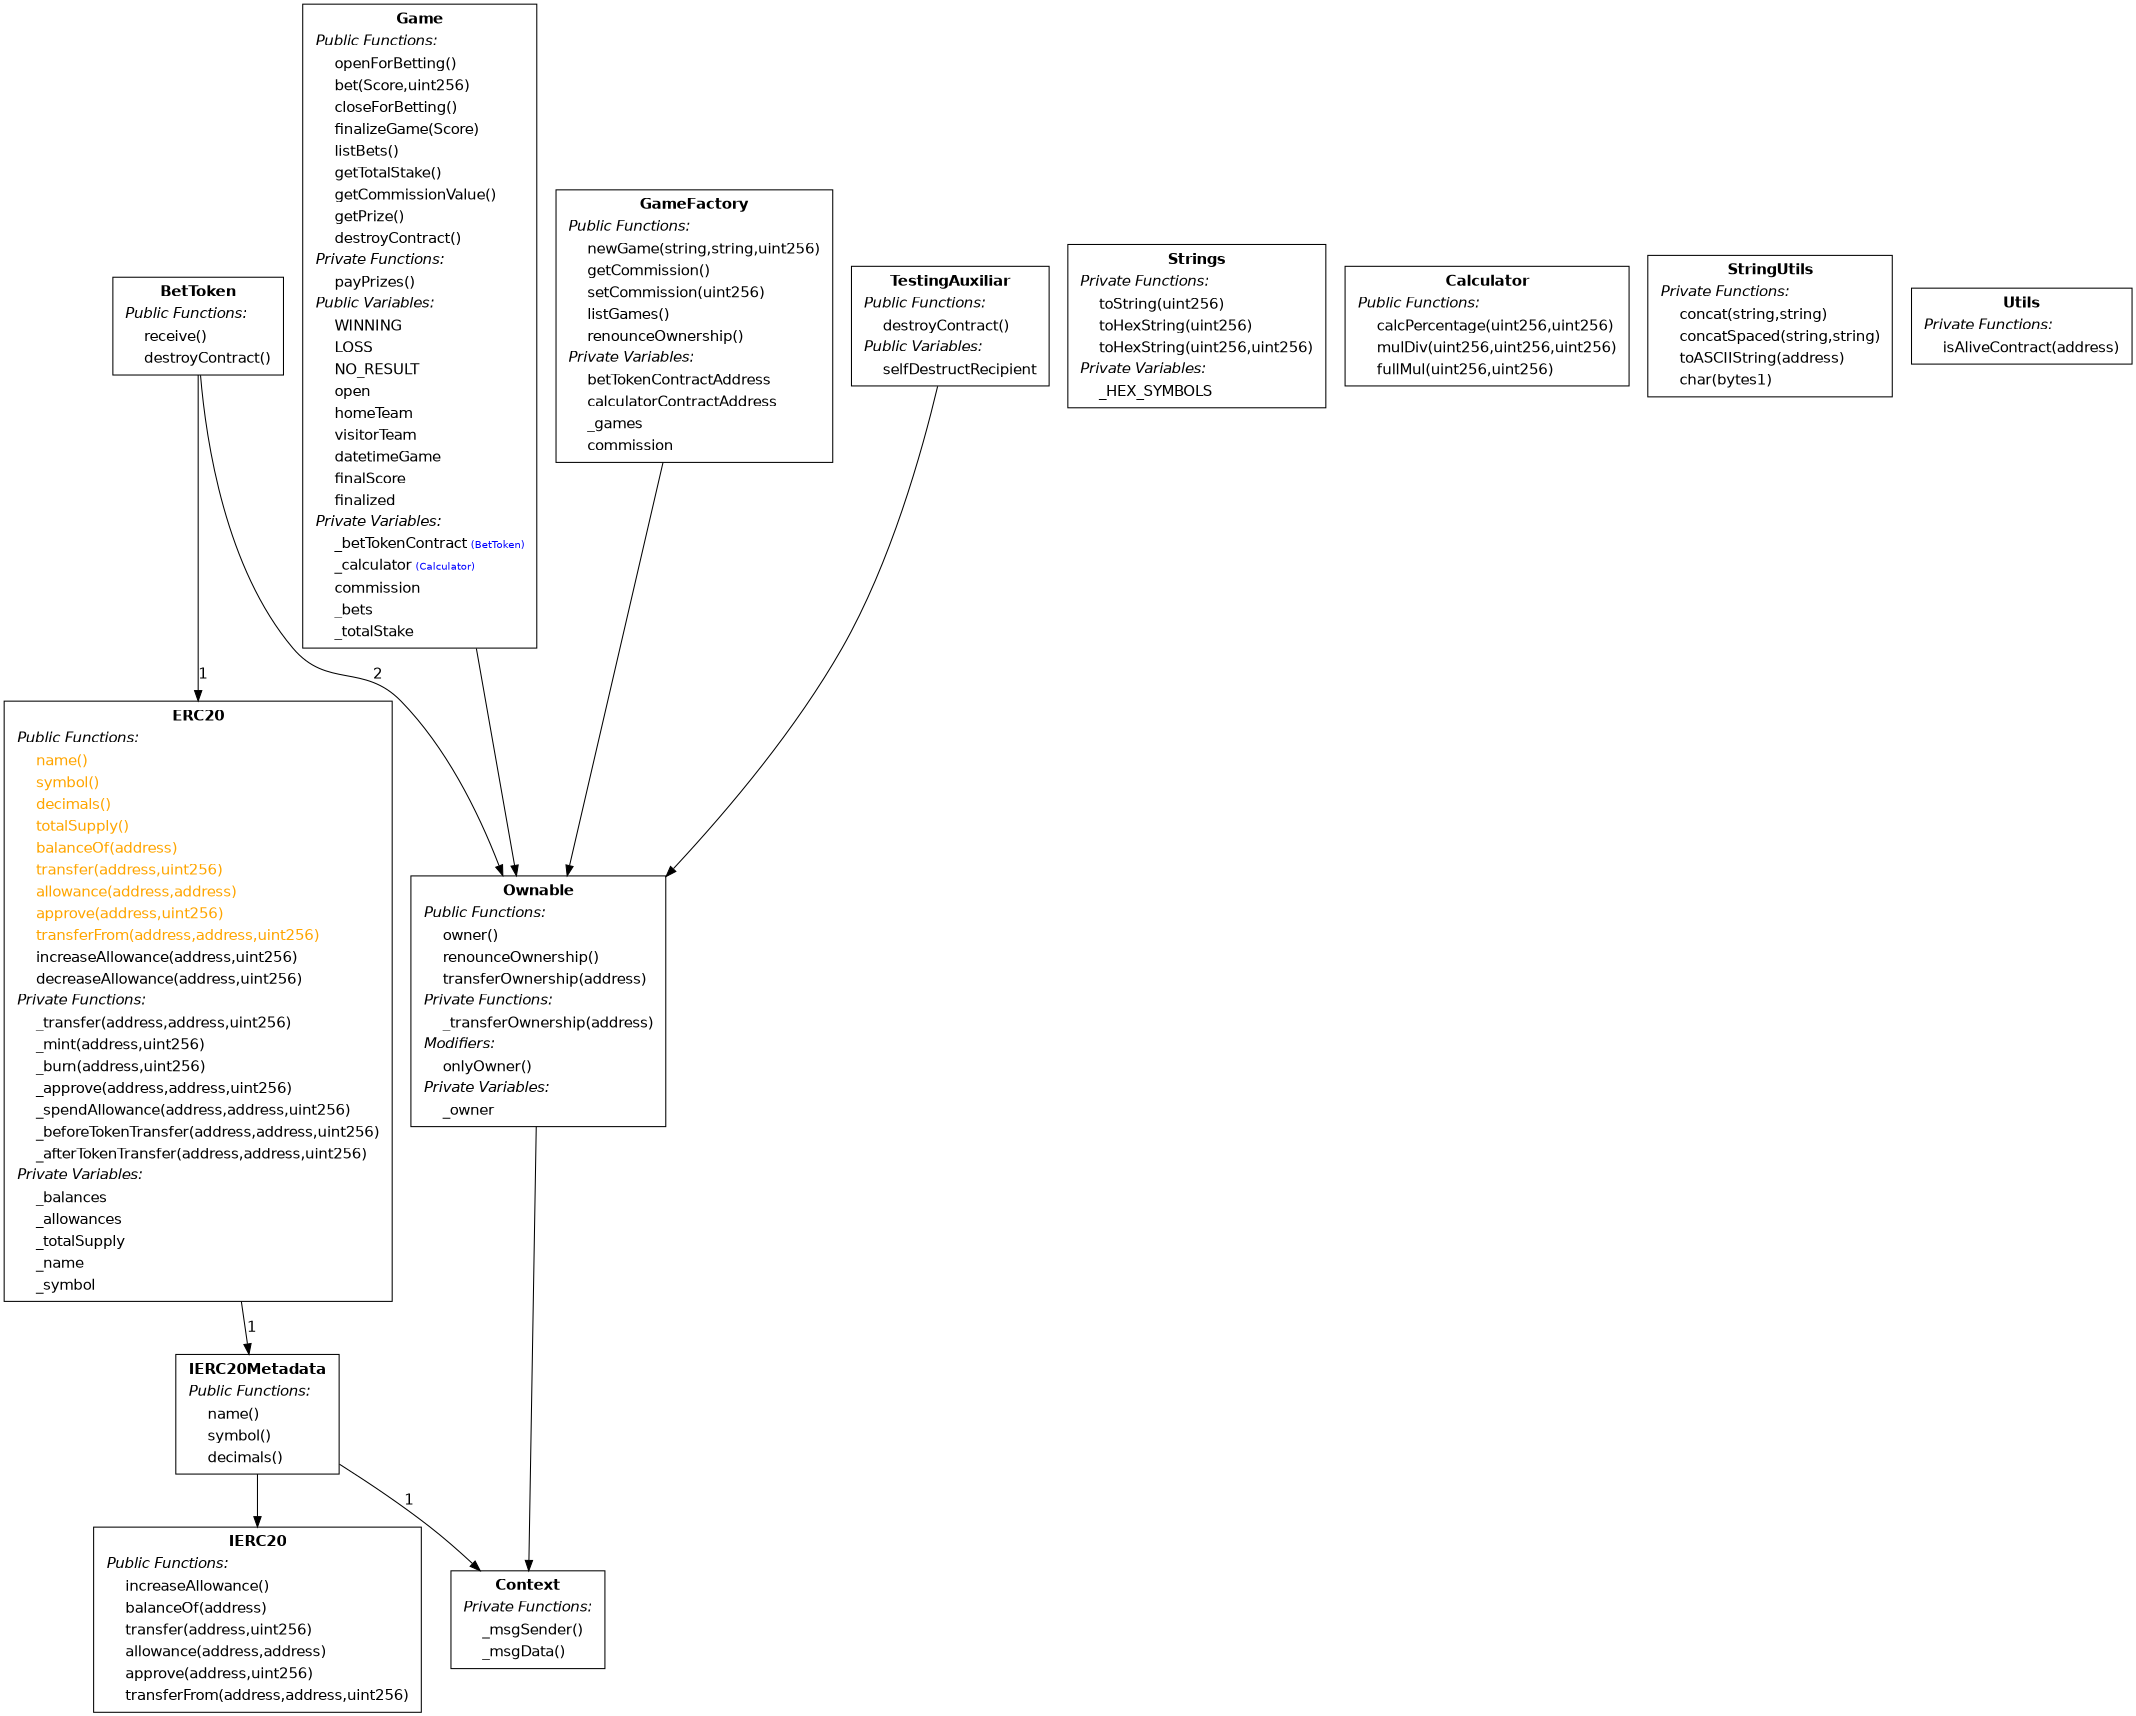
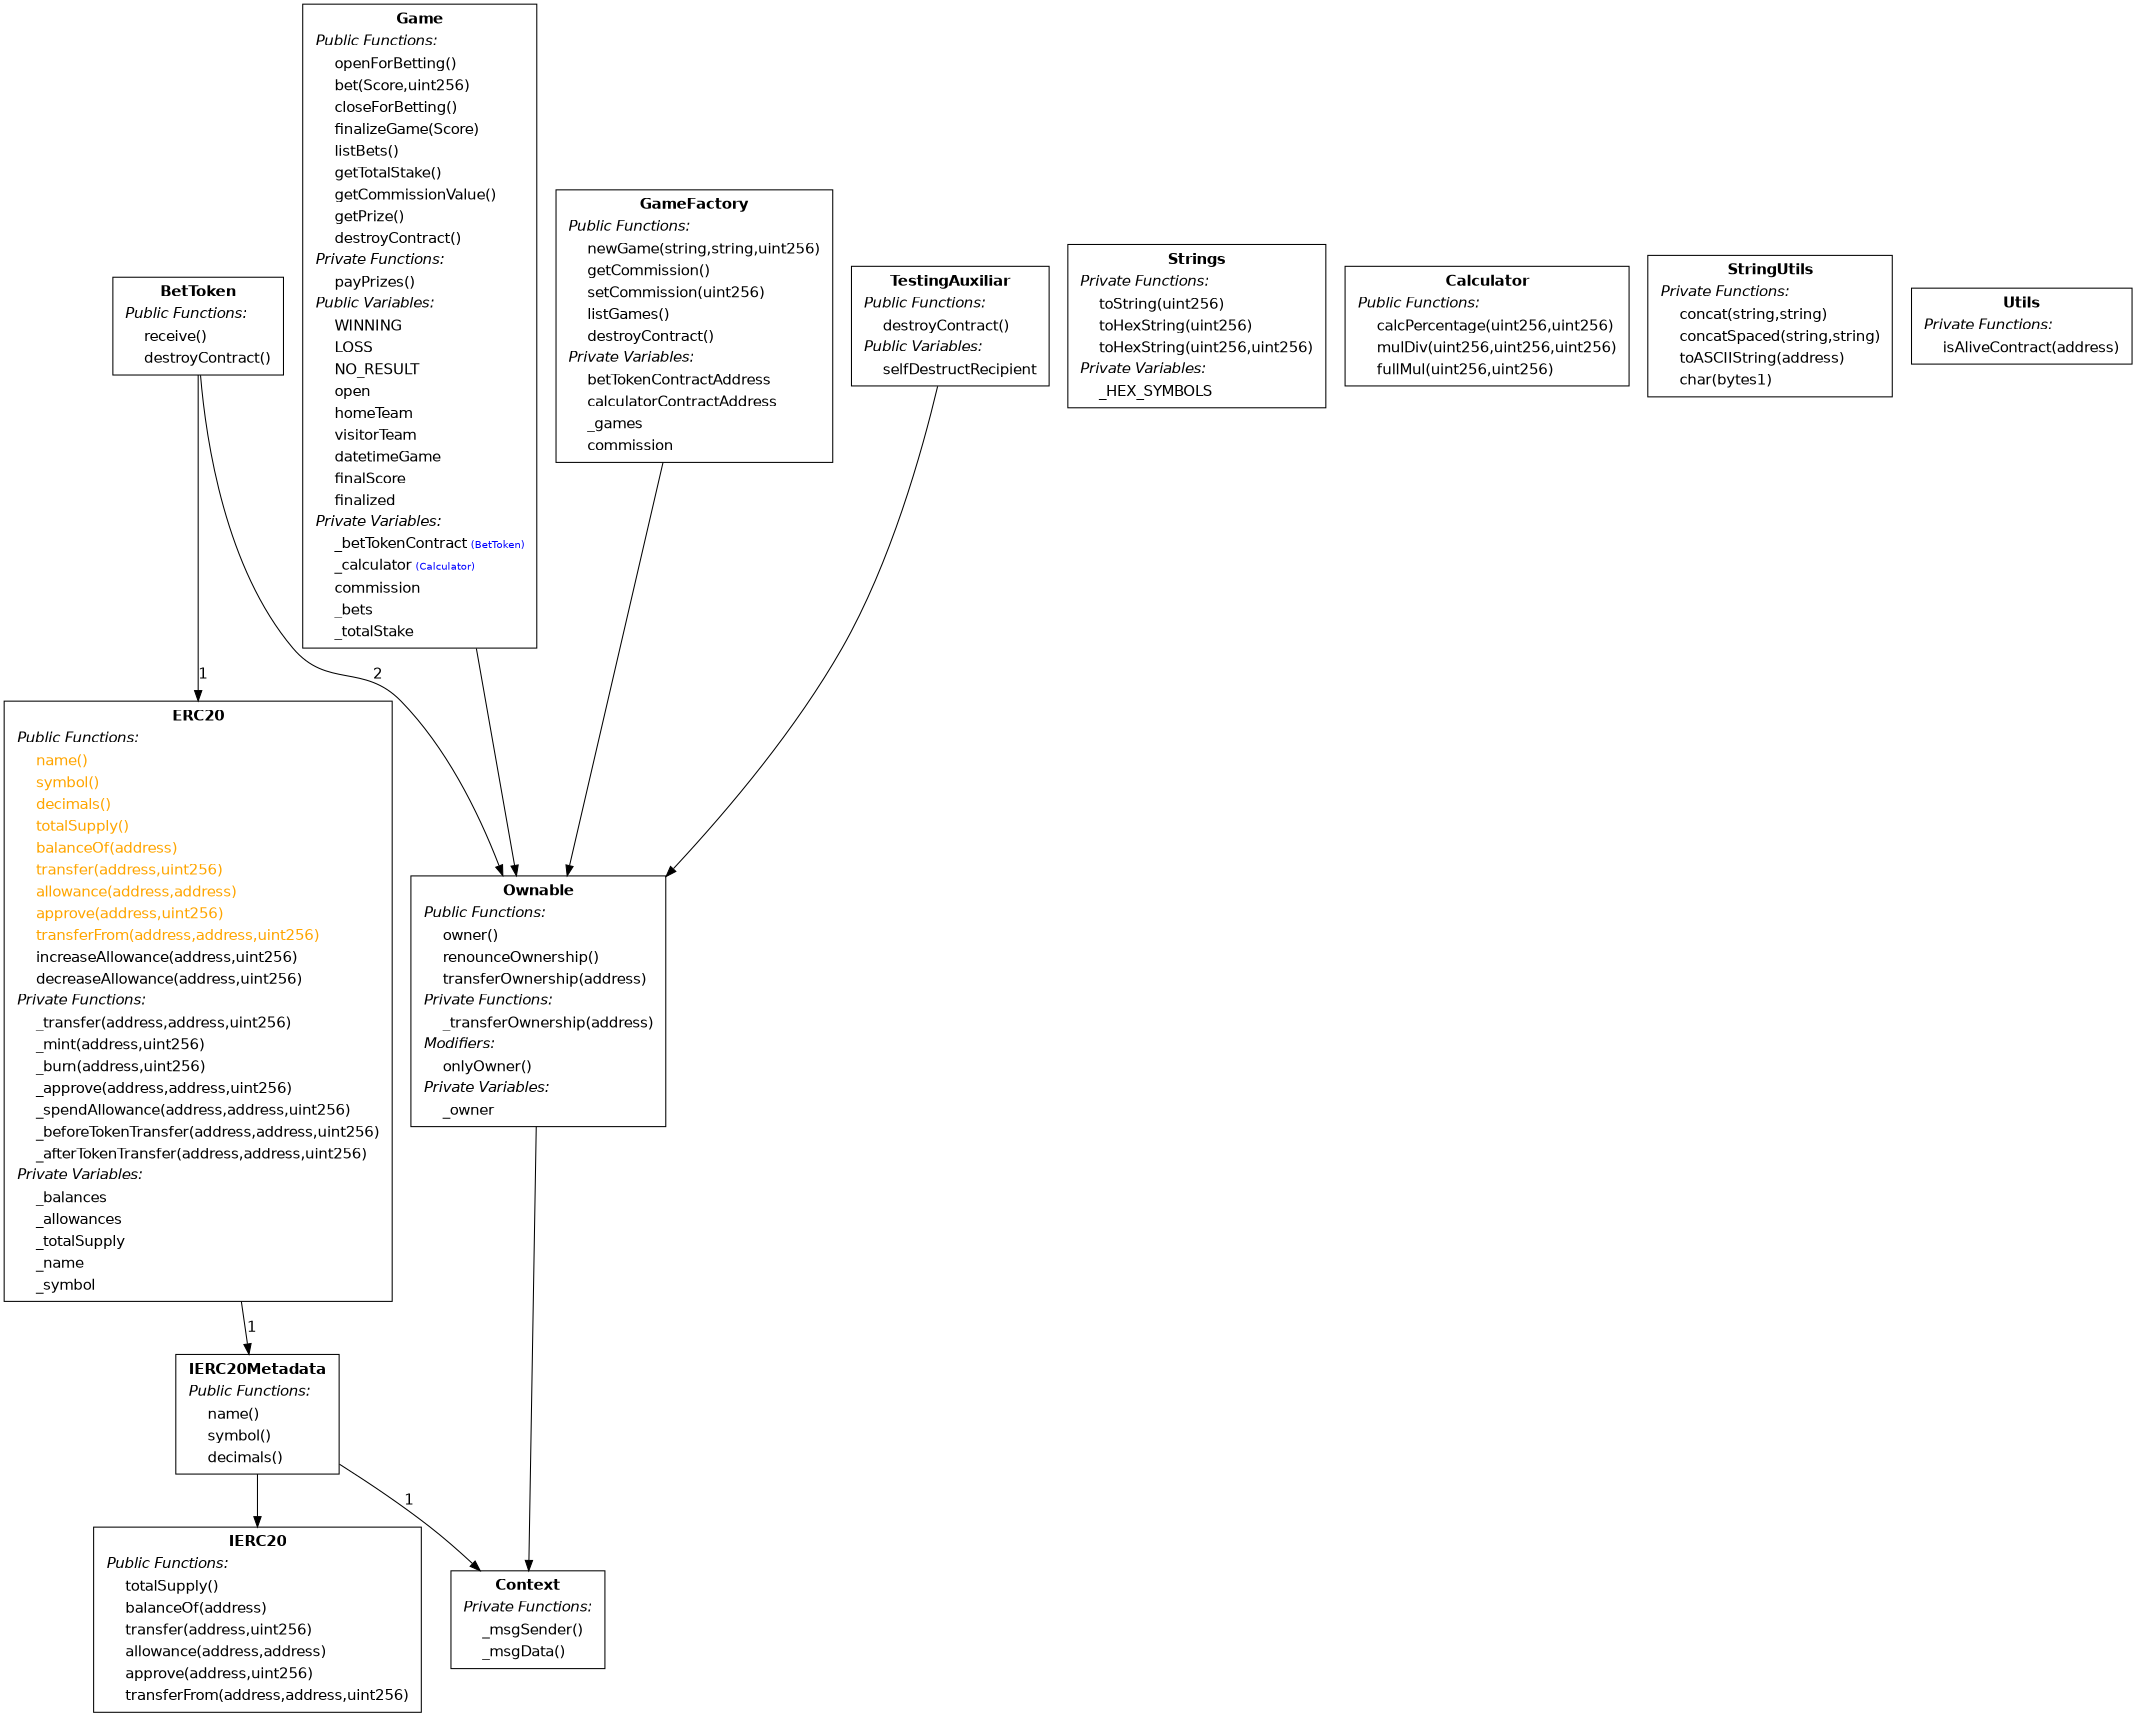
node "GameFactory": text "renounceOwnership()" -> "destroyContract()"
node "IERC20": text "increaseAllowance()" -> "totalSupply()"
